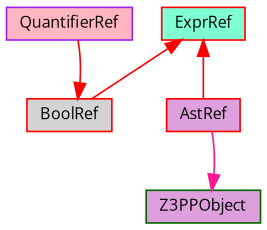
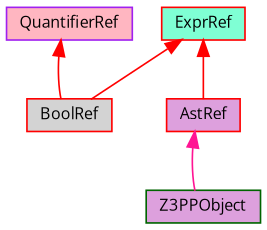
edge "QuantifierRef" -> "BoolRef": reversed
edge "AstRef" -> "Z3PPObject": reversed
